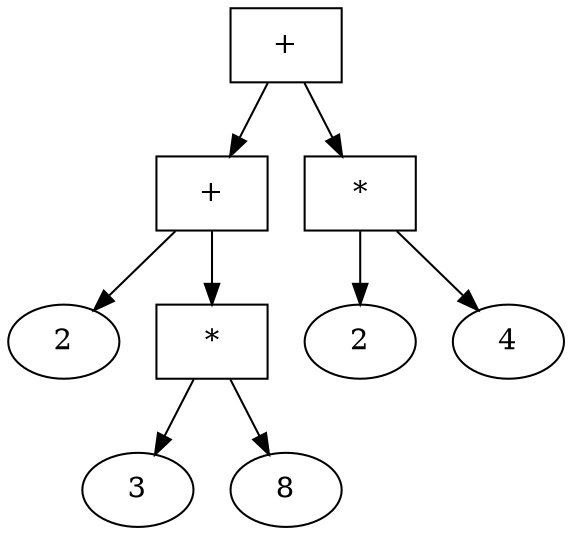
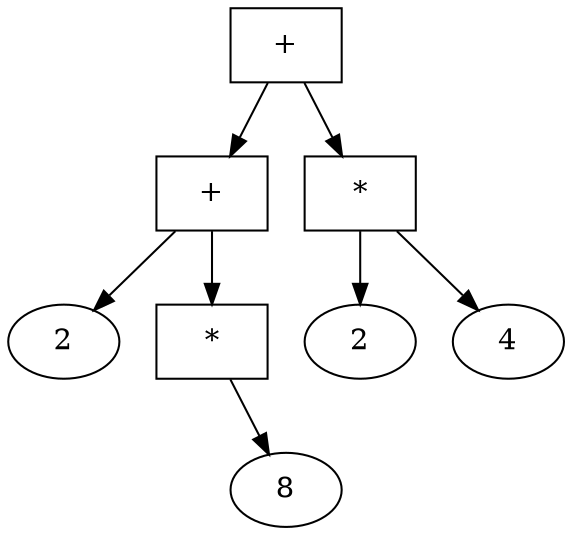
node "3": removed
